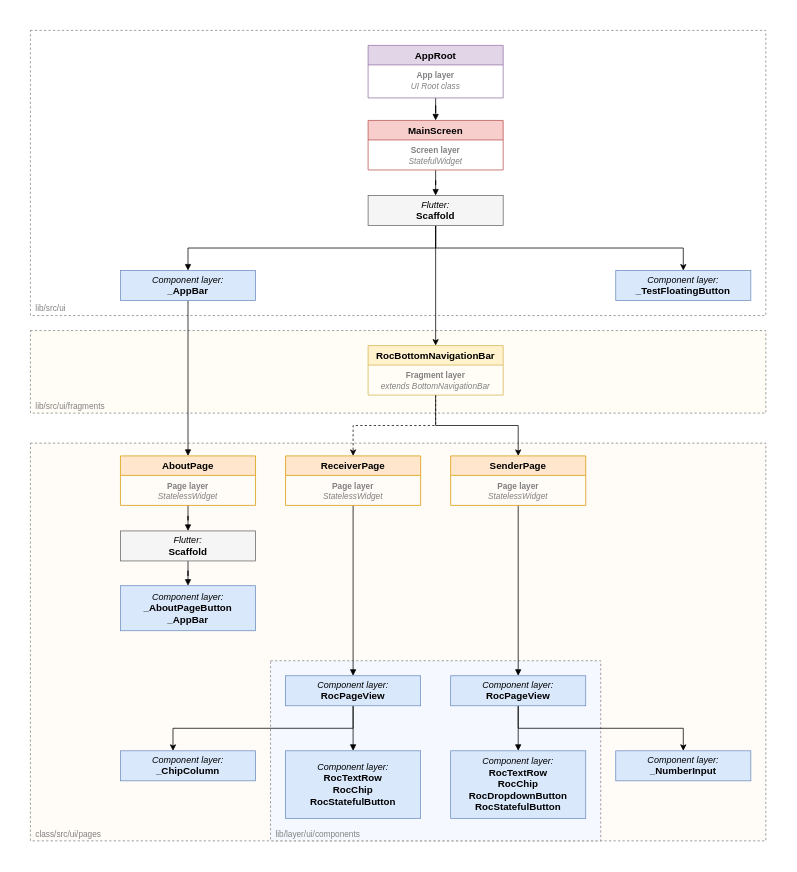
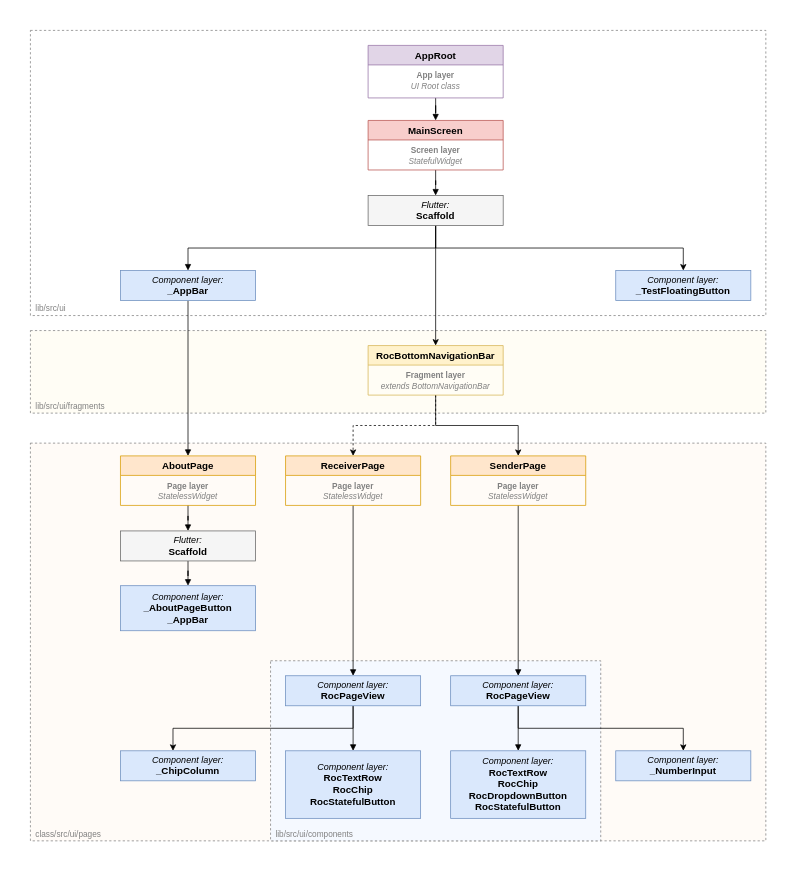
node "lib/layer/ui/components": label "lib/layer/ui/components" -> "lib/src/ui/components"
